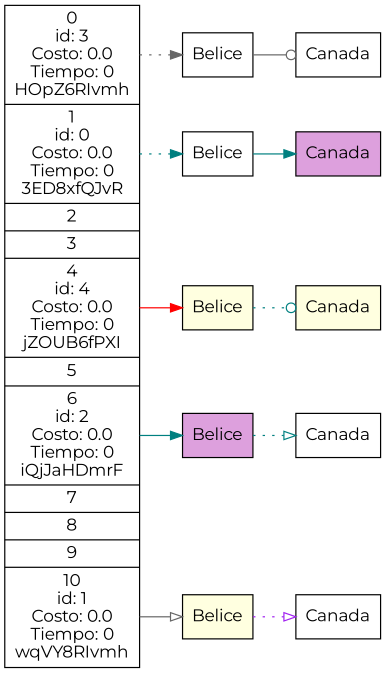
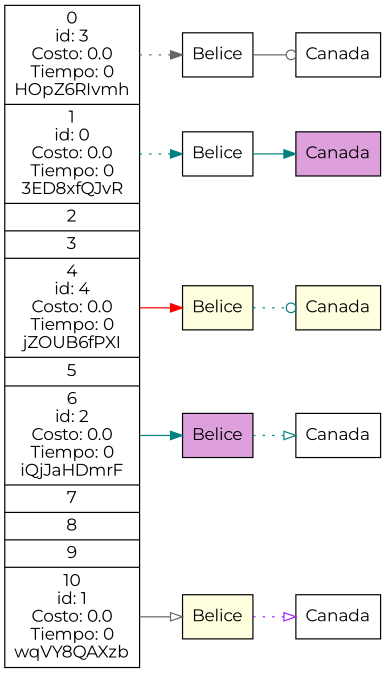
node "0": text "wqVY8RIvmh" -> "wqVY8QAXzb"
